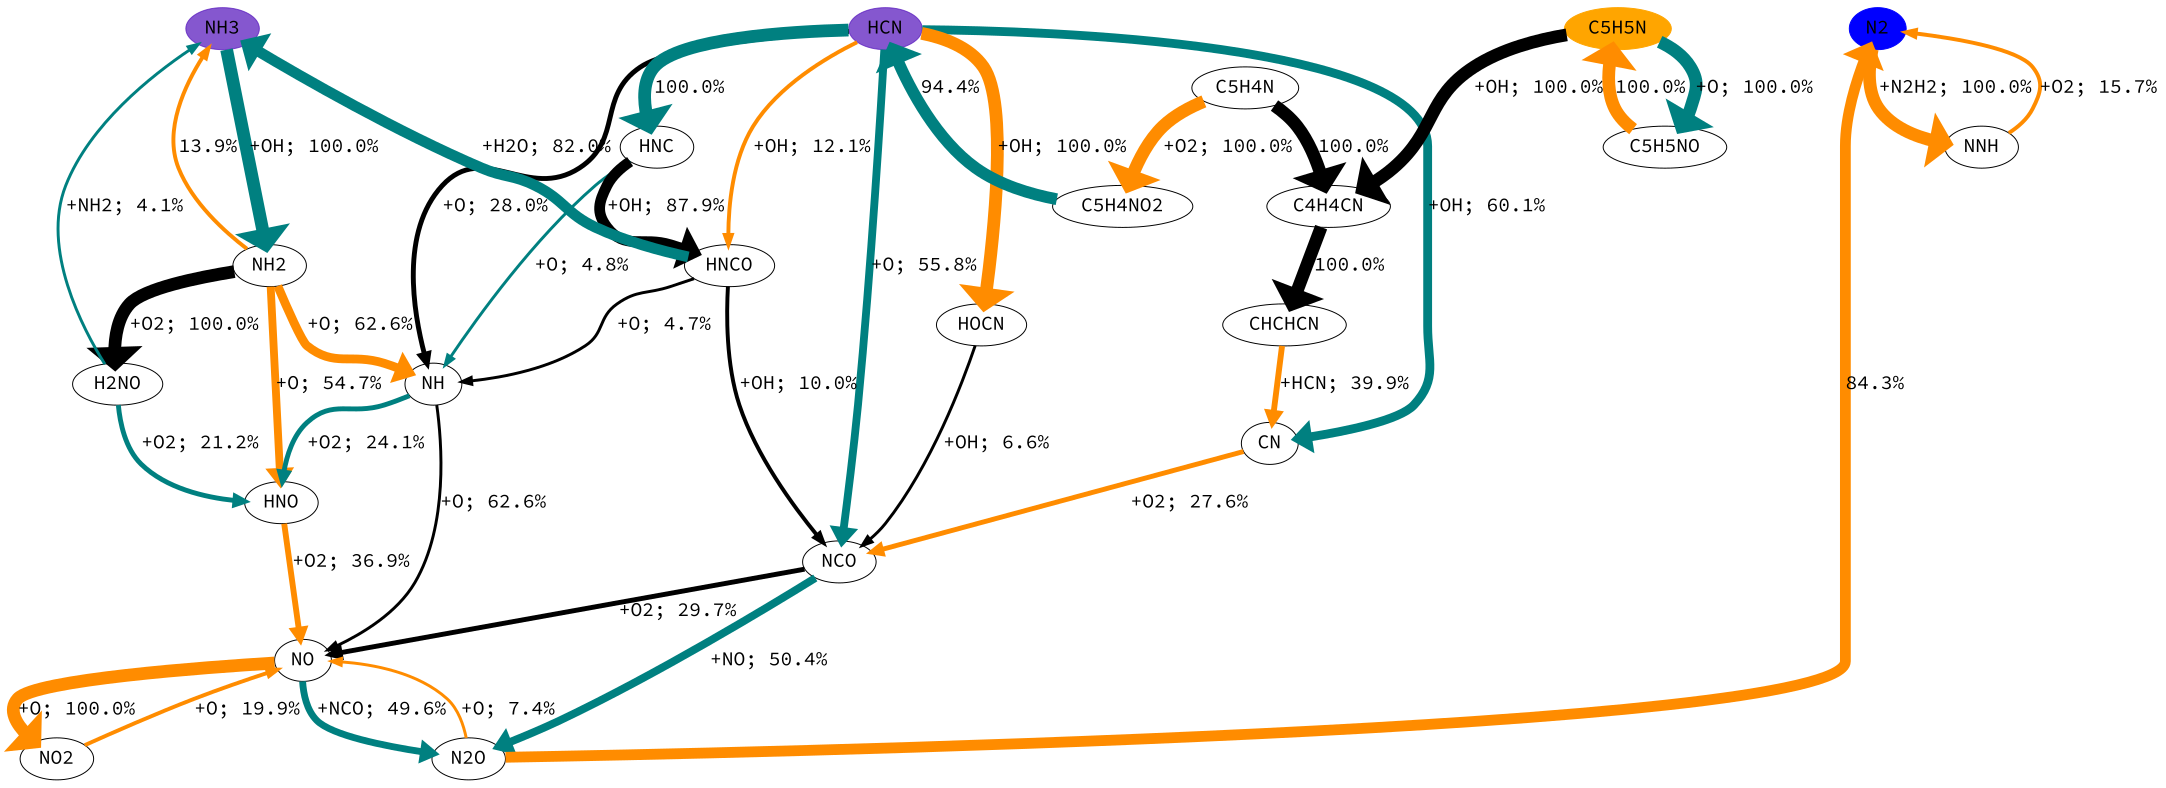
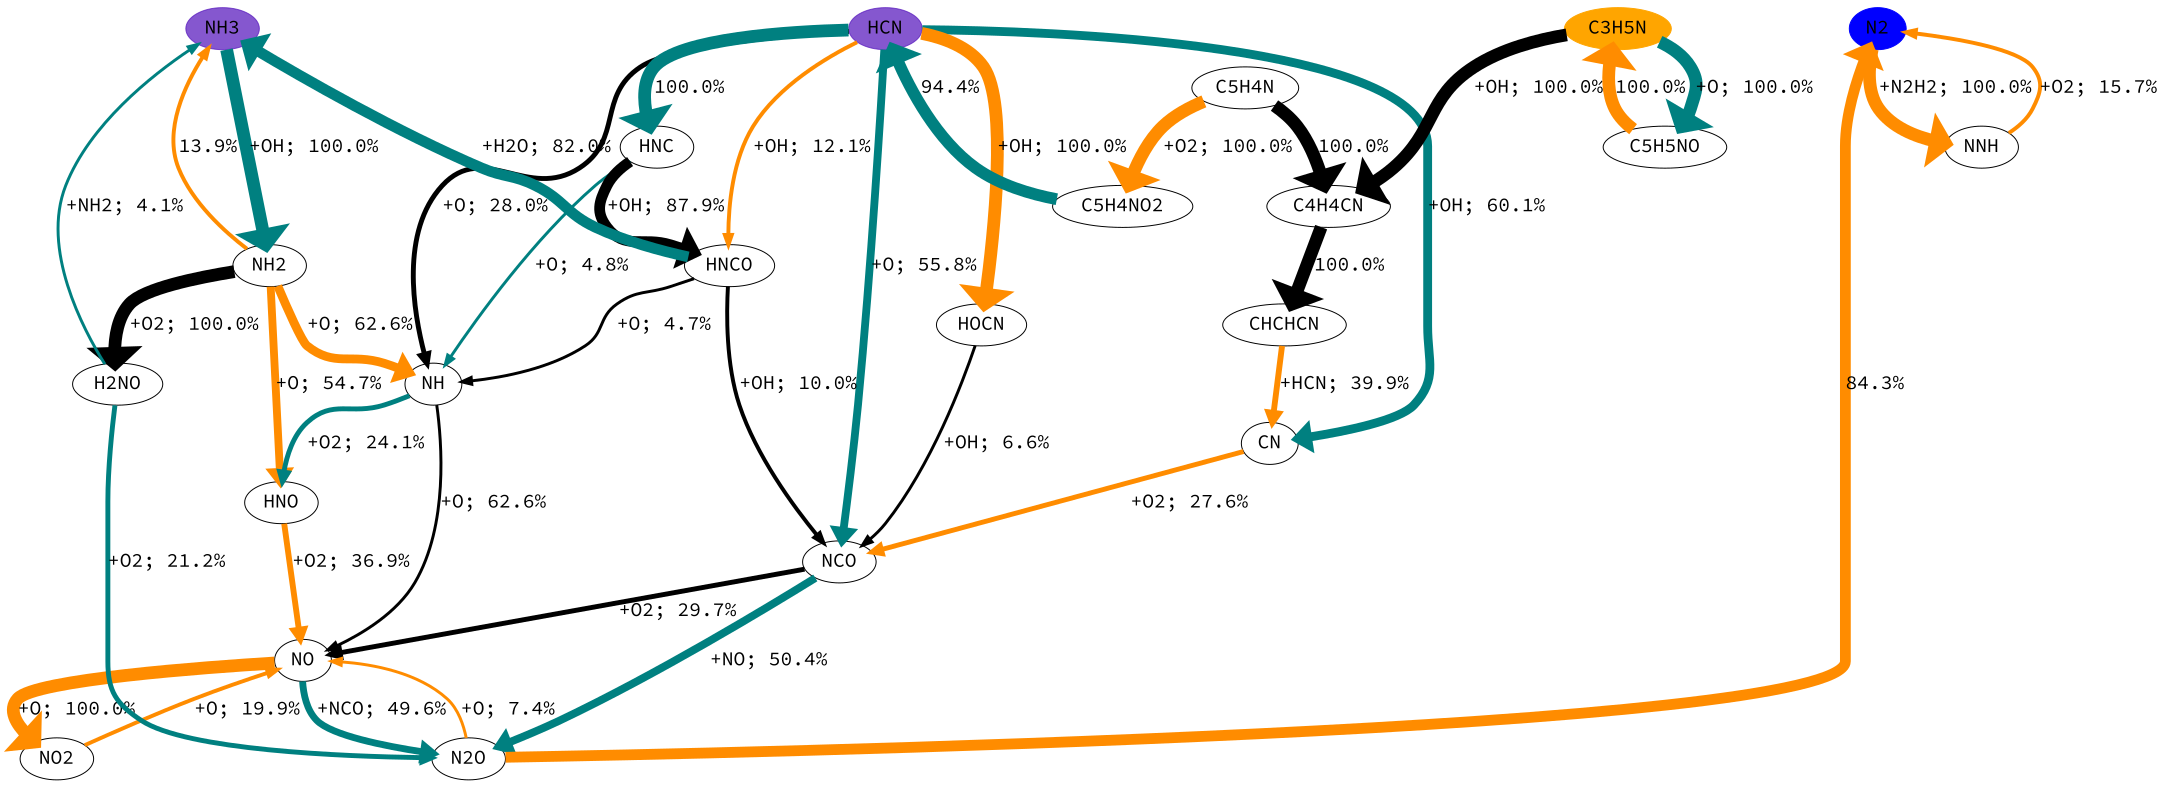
node "C5H5N": label "C5H5N" -> "C3H5N"
edge "H2NO" -> "HNO": now "H2NO" -> "N2O"
